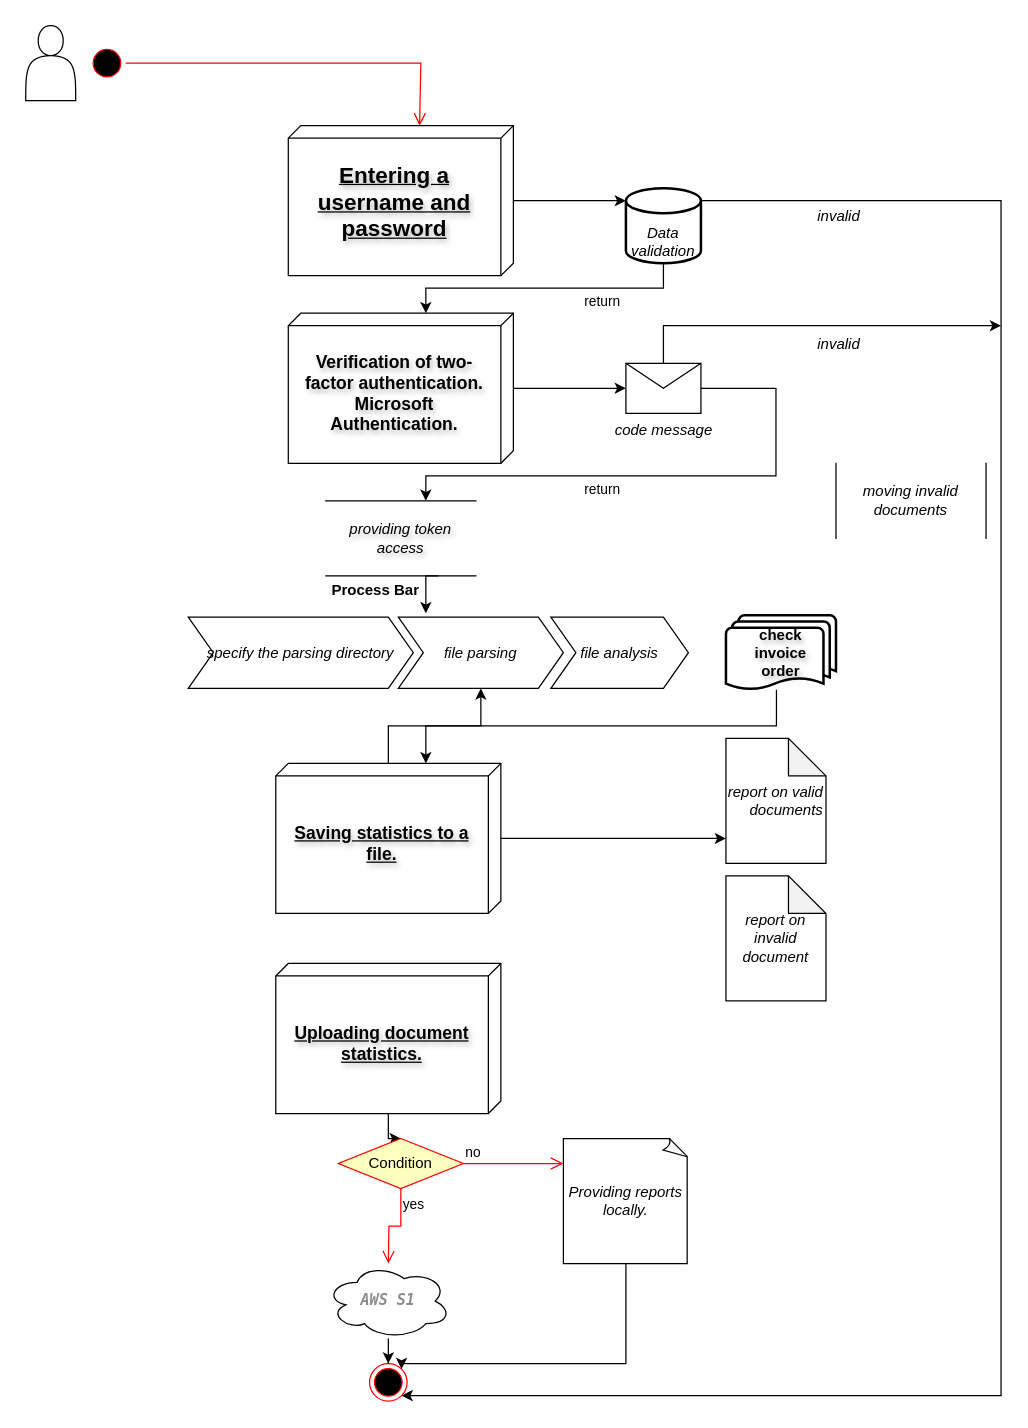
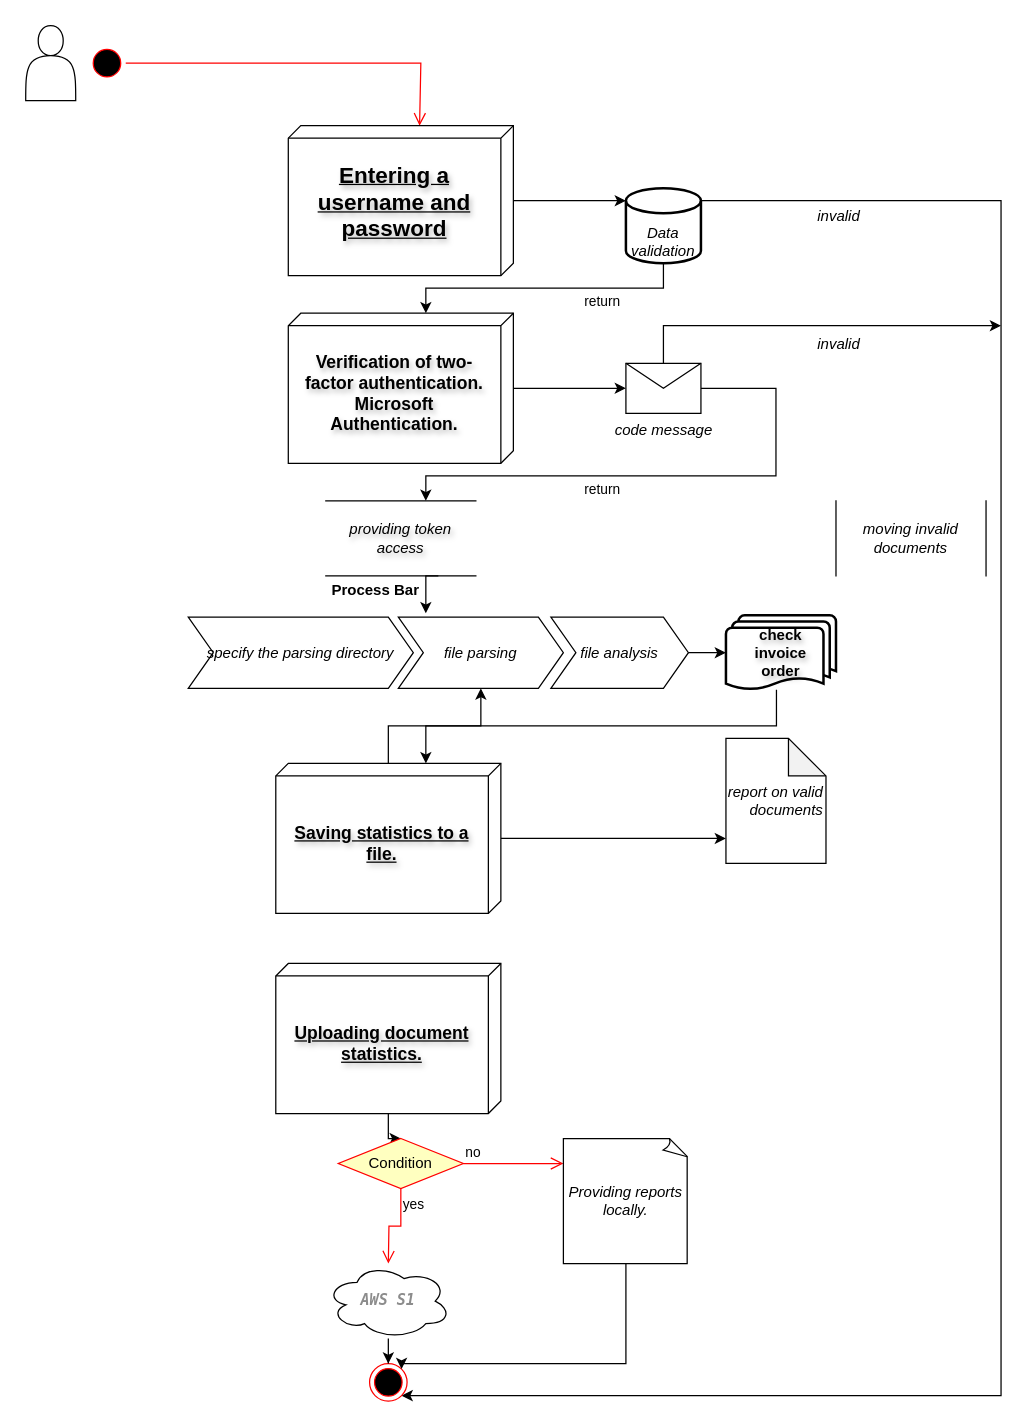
node "moving invalid documents": moved (911, 501) -> (911, 538)
edge "file analysis" -> "check invoice order": added
node "report on invalid document": removed
